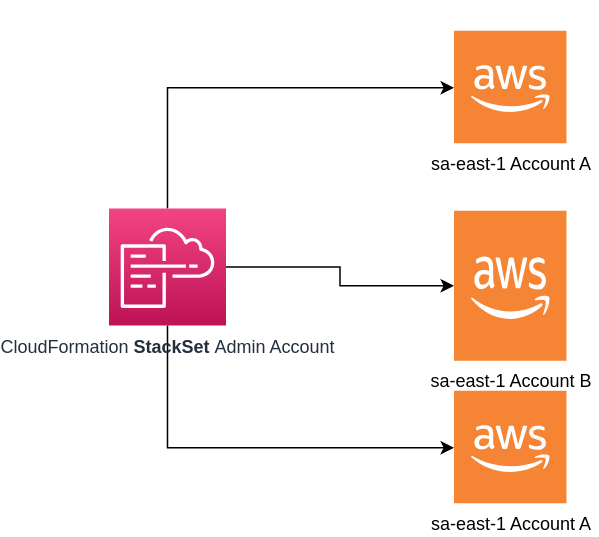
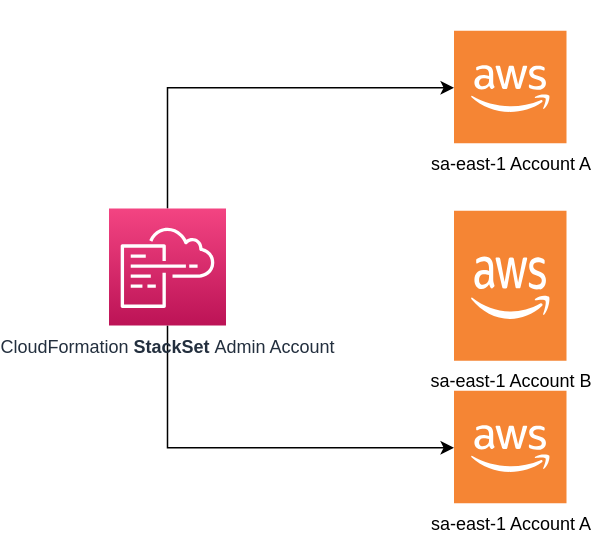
edge "CloudFormation StackSet Admin Account" -> "sa-east-1 Account B": removed
